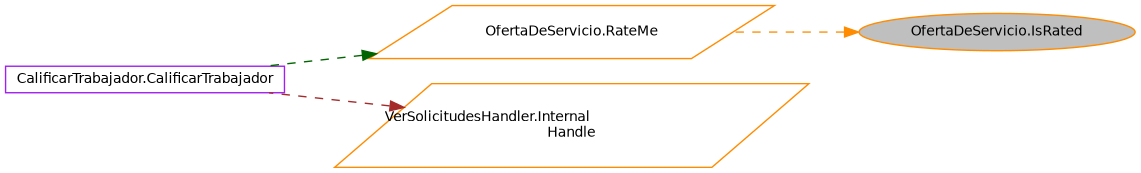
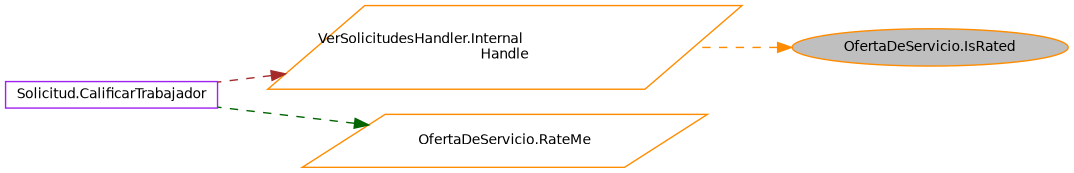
edge "OfertaDeServicio.RateMe" -> "OfertaDeServicio.IsRated": now "VerSolicitudesHandler.Internal Handle" -> "OfertaDeServicio.IsRated"
node "CalificarTrabajador.CalificarTrabajador": label "CalificarTrabajador.CalificarTrabajador" -> "Solicitud.CalificarTrabajador"
